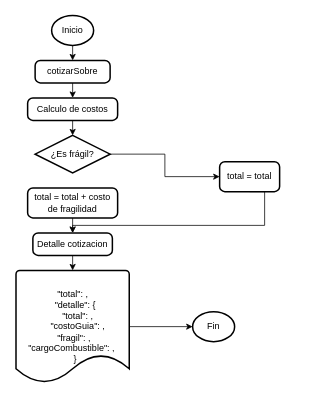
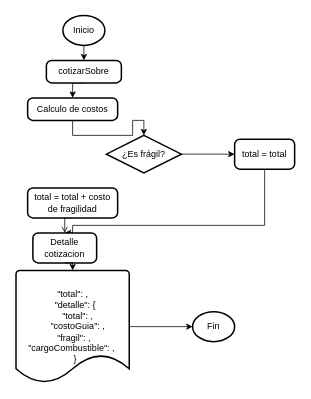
node "Inicio": moved (72, 30) -> (84, 30)
node "cotizarSobre": moved (72, 72) -> (84, 72)
node "¿Es frágil?": moved (72, 154) -> (144, 154)
node "total = total": moved (249, 177) -> (264, 154)
node "Detalle cotizacion": size 80x23 -> 64x30
